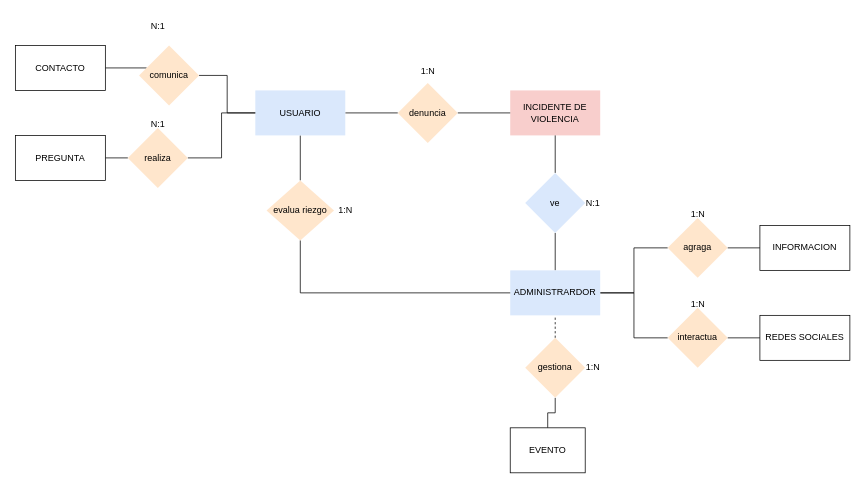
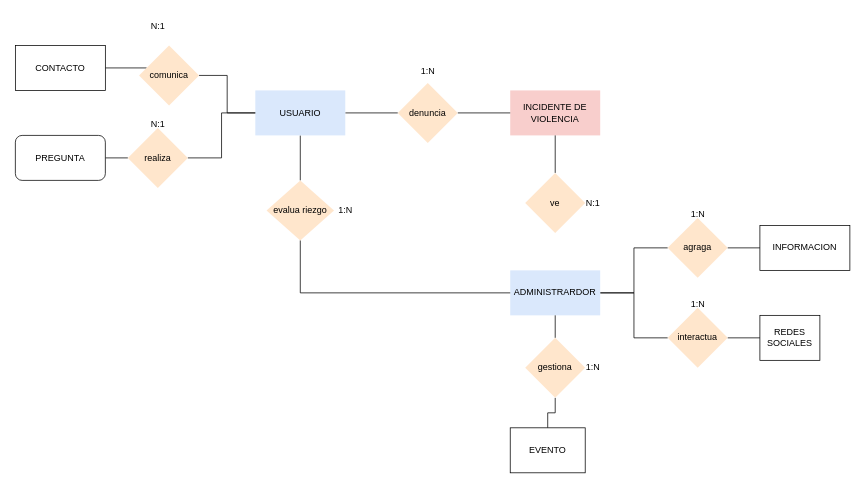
node "PREGUNTA": shape rectangle -> rounded rectangle
node "ve": fillcolor #dae8fc -> #ffe6cc
edge "ve" -- "ADMINISTRARDOR": removed
edge "ADMINISTRARDOR" -- "gestiona": style dashed -> solid
node "REDES SOCIALES": size 90x45 -> 60x45
